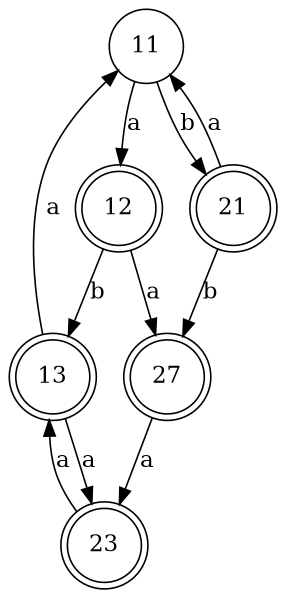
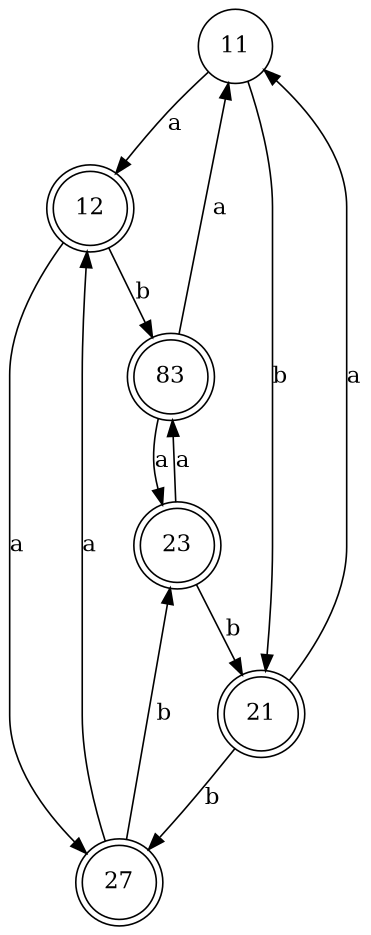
node "13": label "13" -> "83"
edge "27" -> "23": label "a" -> "b"
edge "27" -> "12": added, label "a"
edge "23" -> "21": added, label "b"
